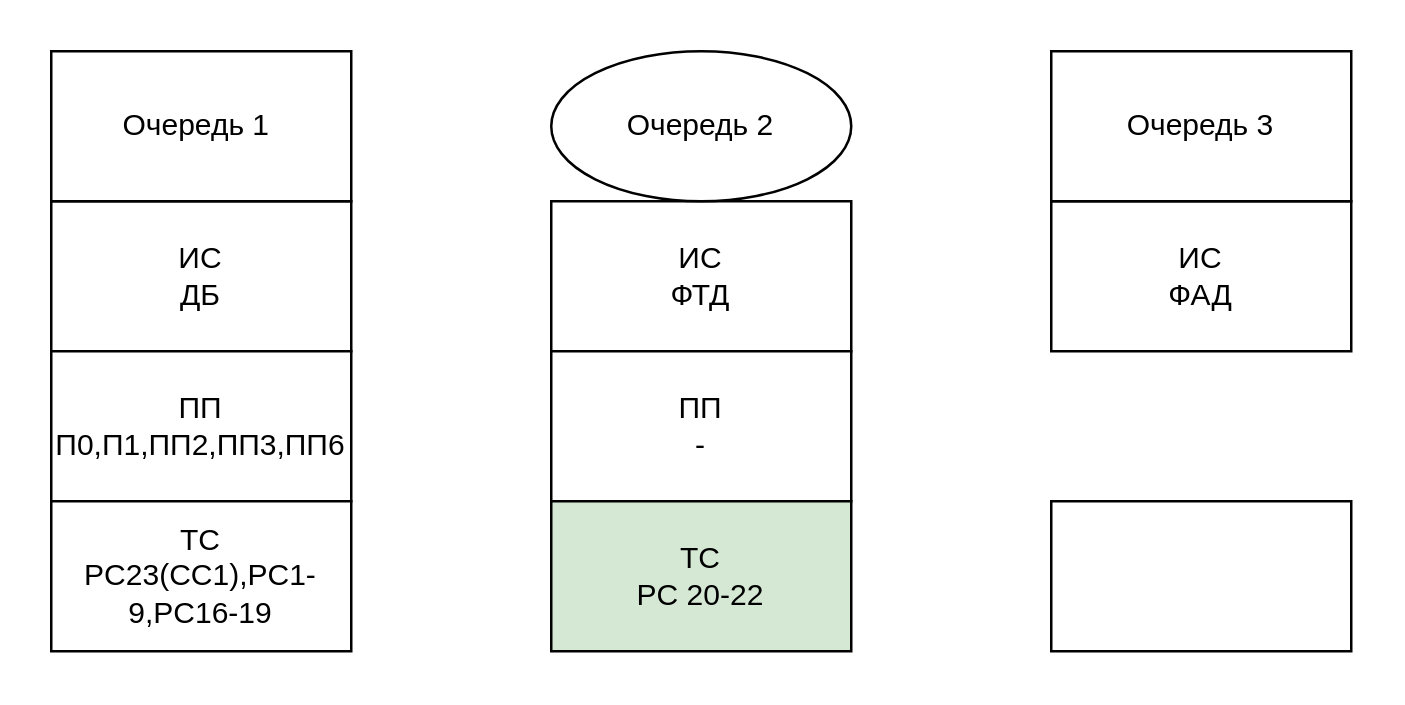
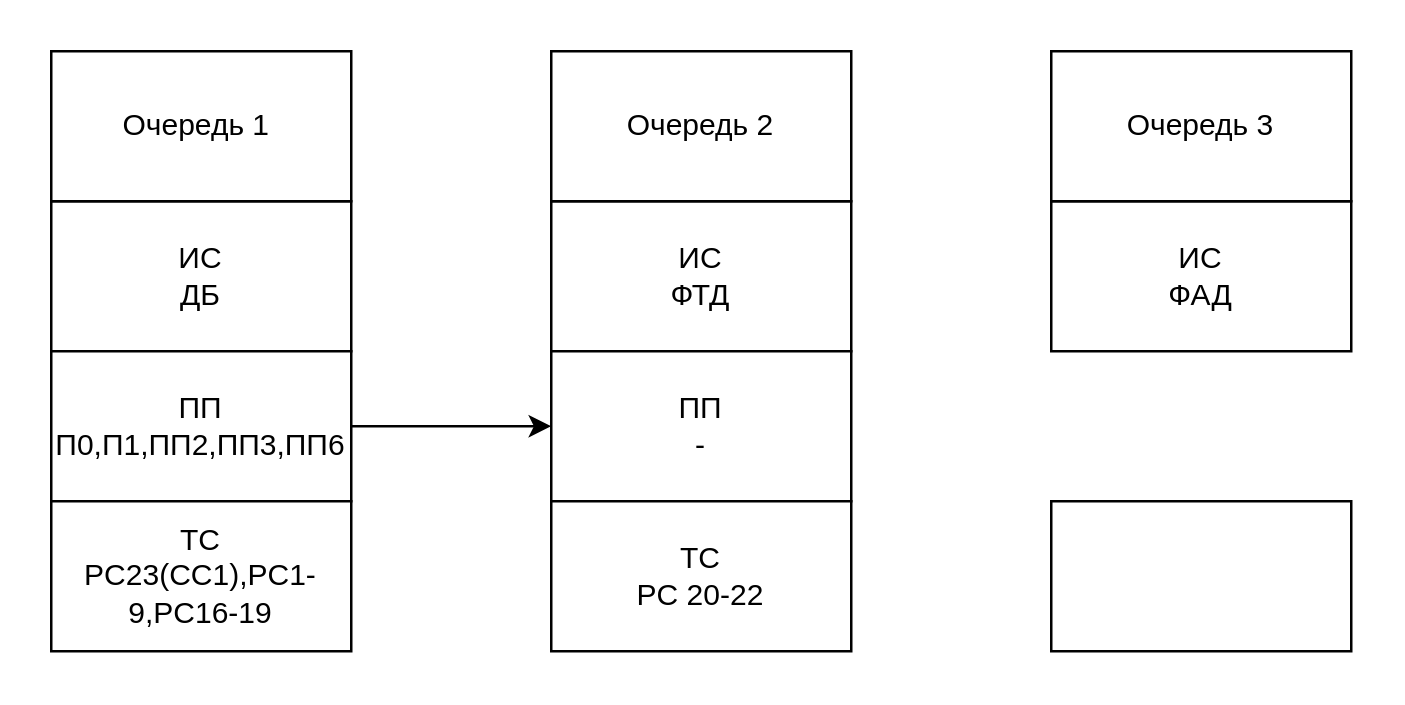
node "Очередь 2": shape ellipse -> rectangle
edge "ПП П0,П1,ПП2,ПП3,ПП6" -> "ПП -": added
node "ТС PC 20-22": fillcolor #d5e8d4 -> #ffffff
